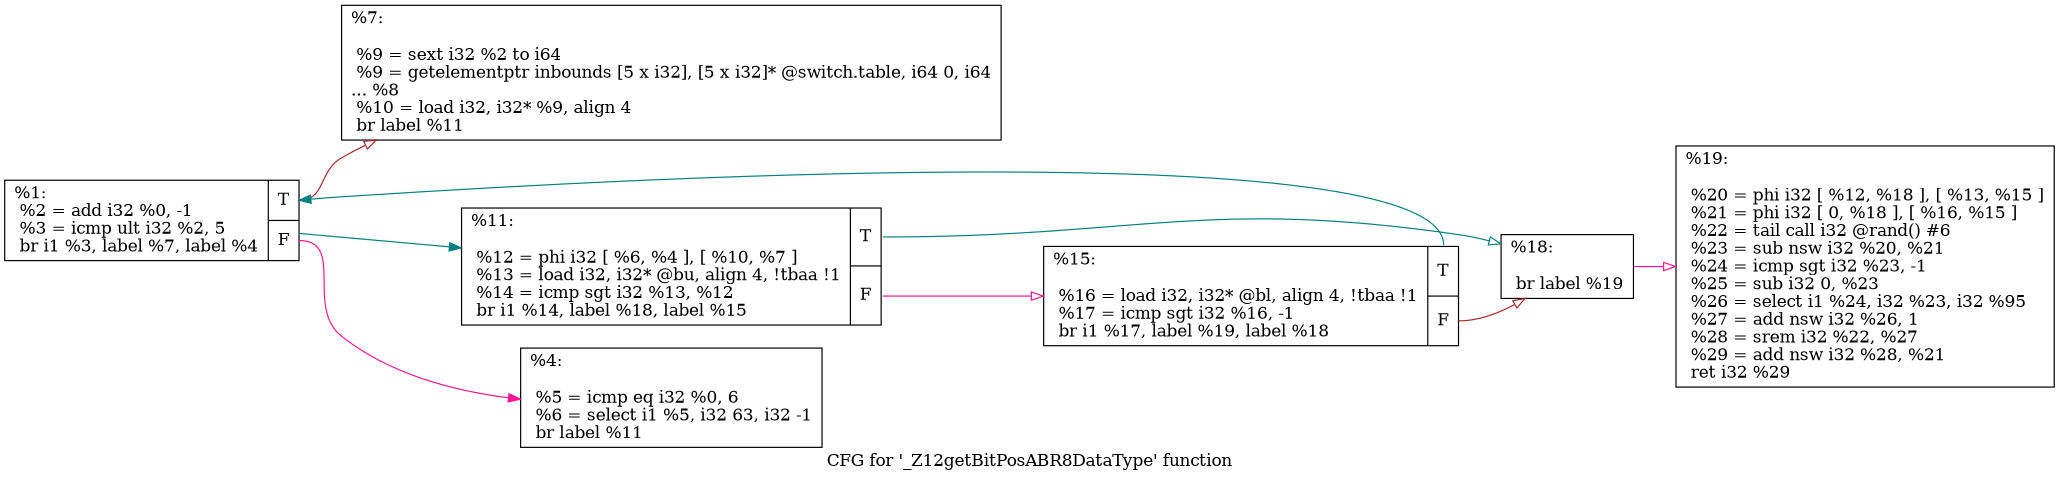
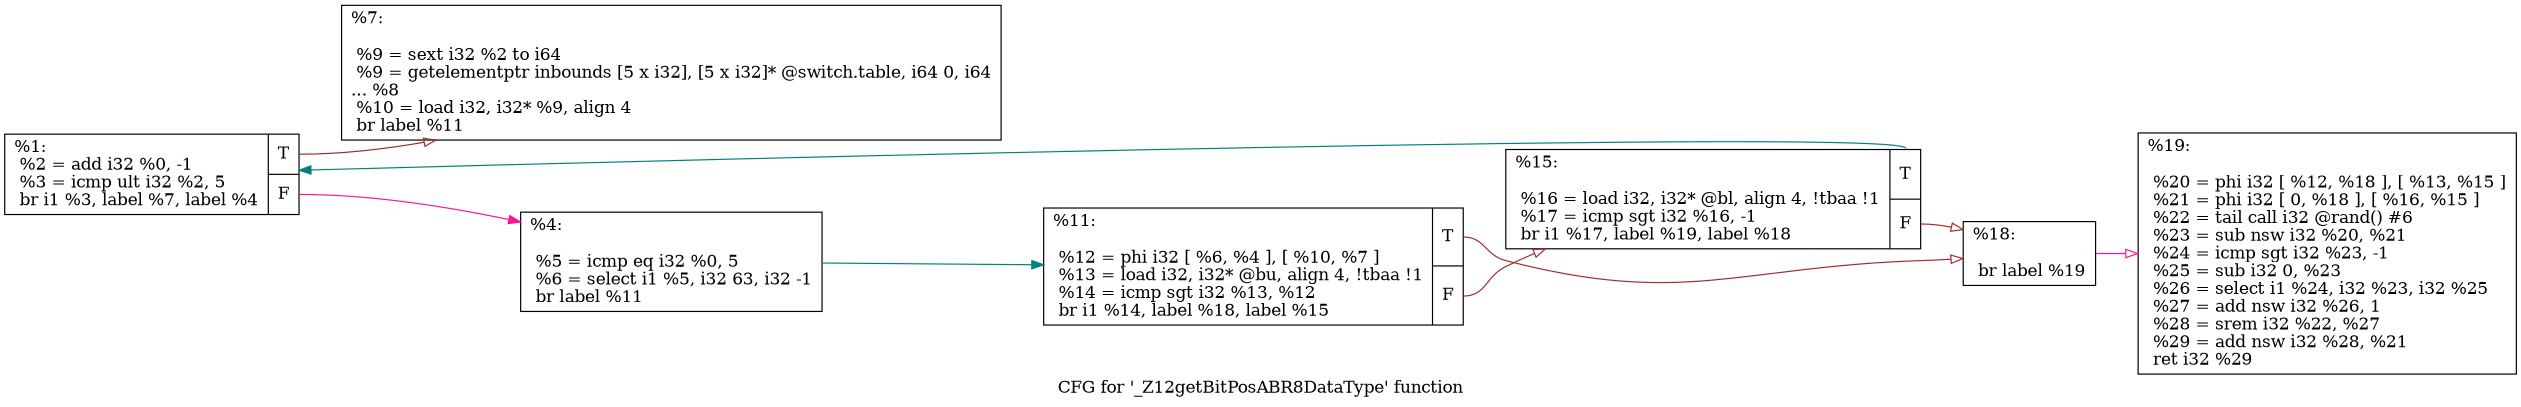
edge "%11:" -> "%18:": color teal -> brown
edge "%1:" -> "%11:": now "%4:" -> "%11:"
edge "%11:" -> "%15:": color deeppink -> brown
node "%19:": text "%26 = select i1 %24, i32 %23, i32 %95" -> "%26 = select i1 %24, i32 %23, i32 %25"
node "%4:": text "%5 = icmp eq i32 %0, 6" -> "%5 = icmp eq i32 %0, 5"
